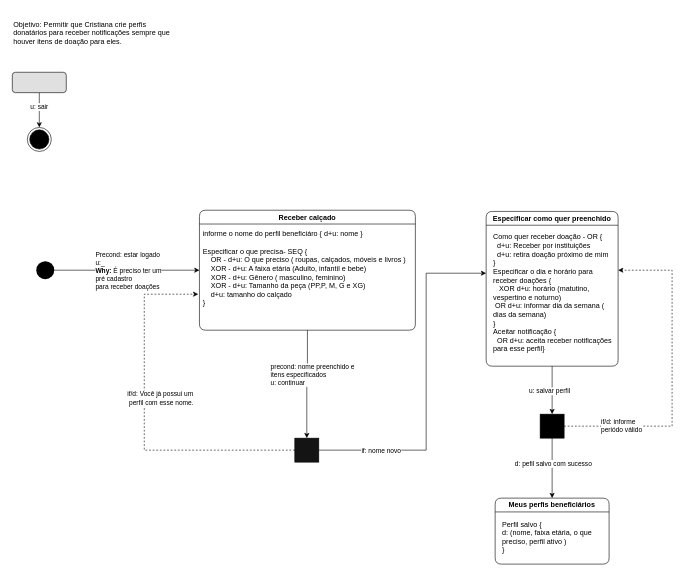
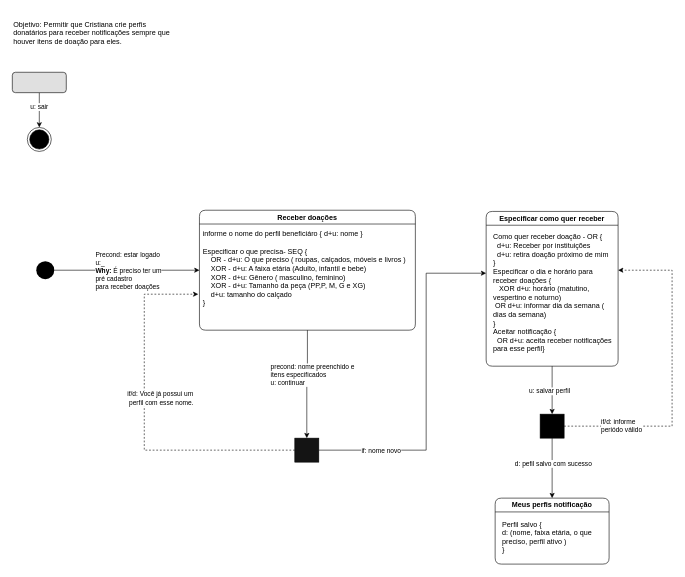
node "Receber calçado": label "Receber calçado" -> "Receber doações"
node "Especificar como quer preenchido": label "Especificar como quer preenchido" -> "Especificar como quer receber"
node "Meus perfis beneficiários": label "Meus perfis beneficiários" -> "Meus perfis notificação"
